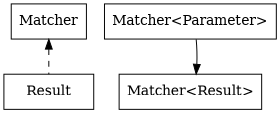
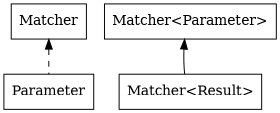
edge "Matcher<Parameter>" -> "Matcher<Result>": reversed
node "Result": label "Result" -> "Parameter"
